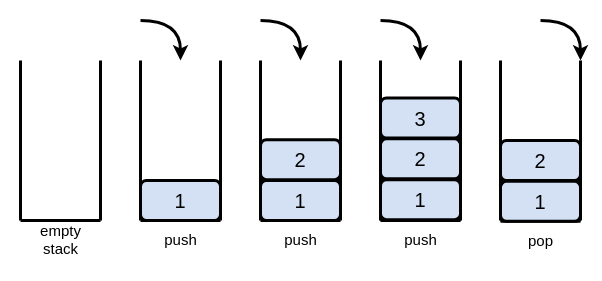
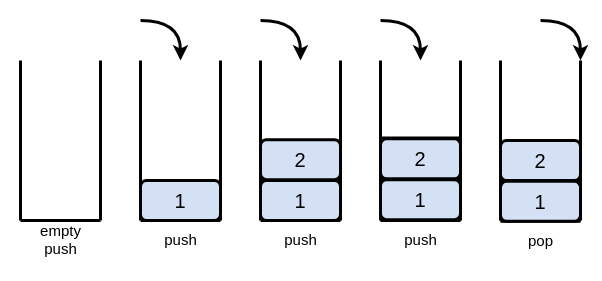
node "3": removed
node "empty stack": label "empty stack" -> "empty push"
